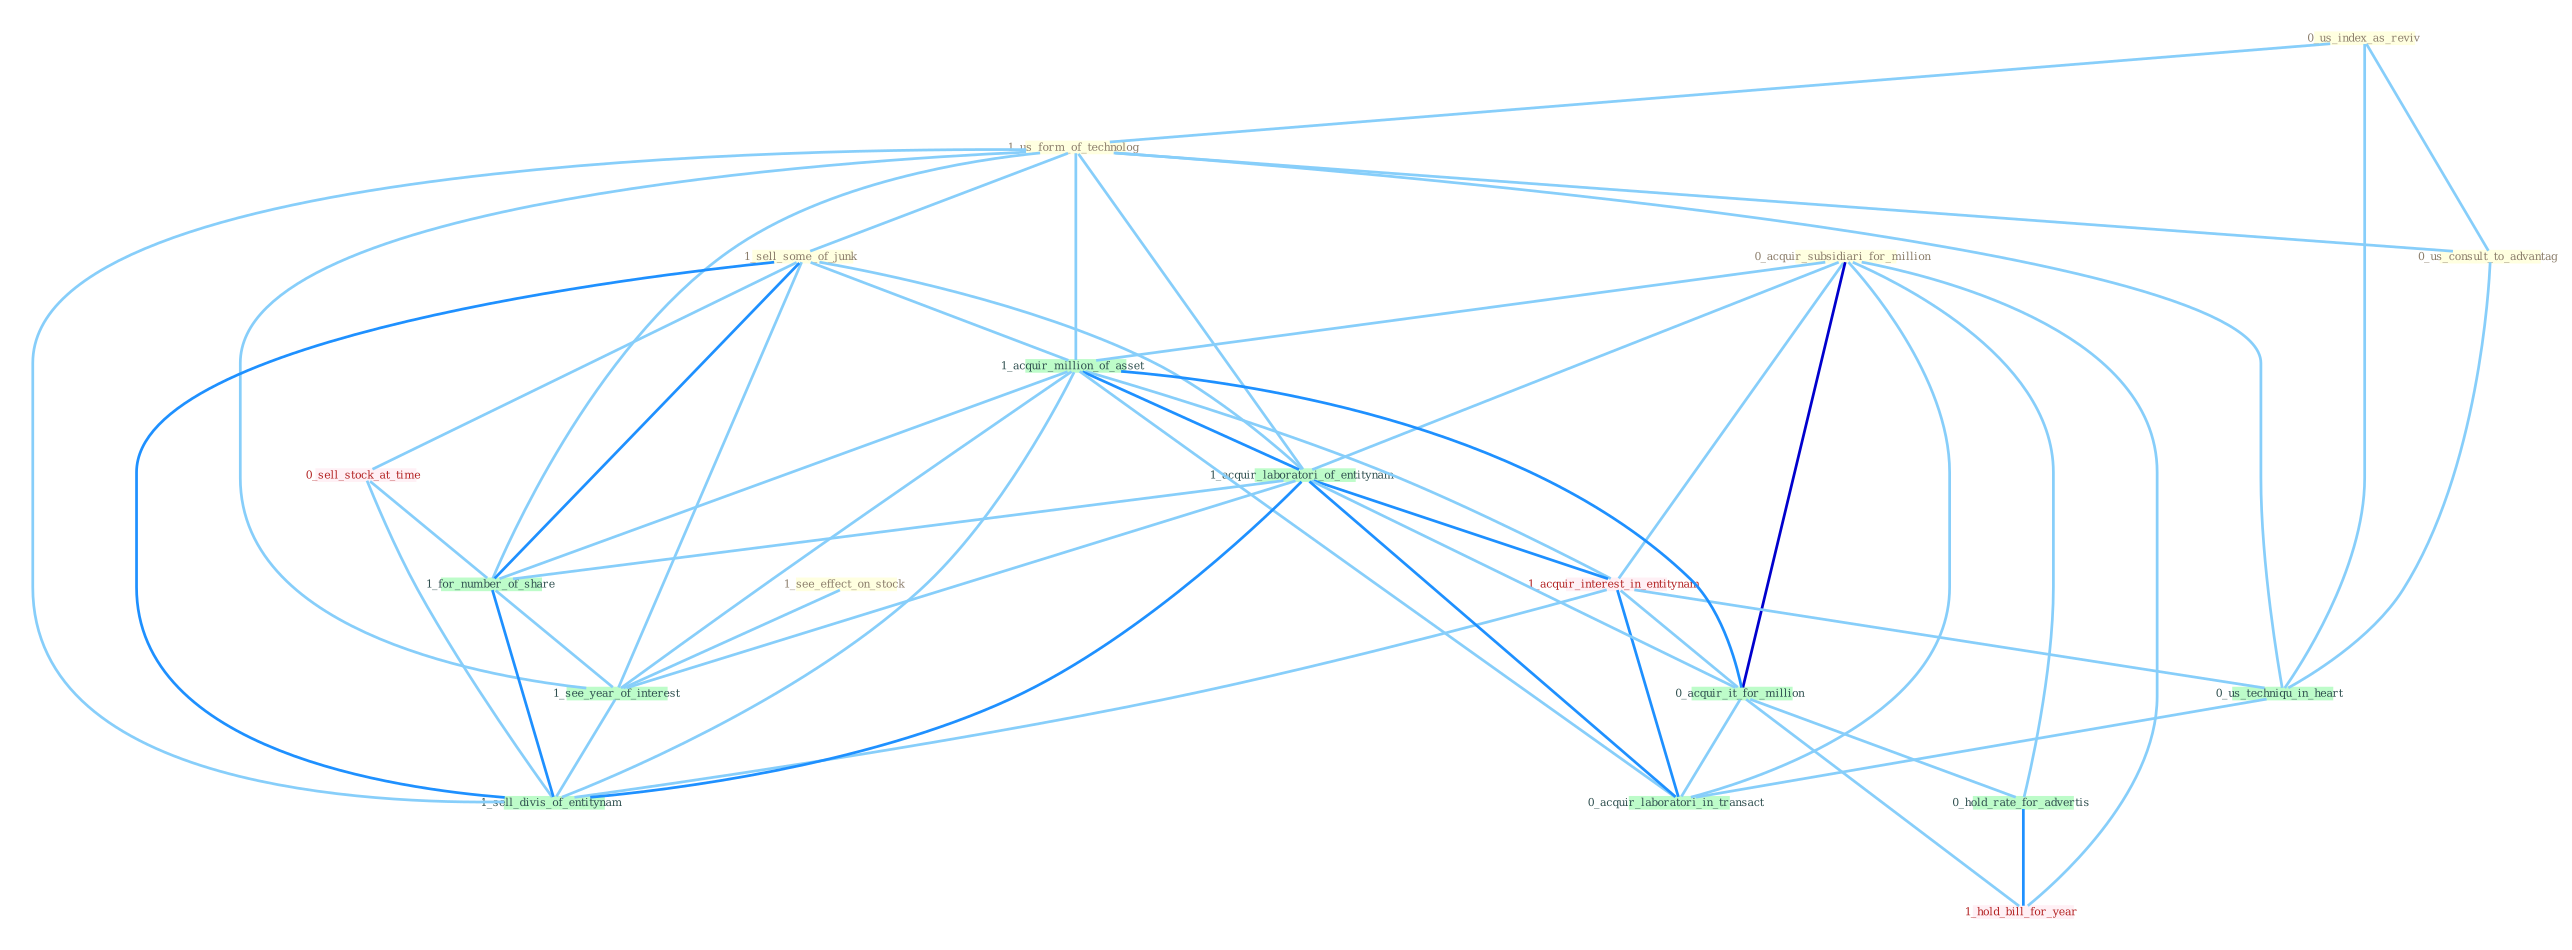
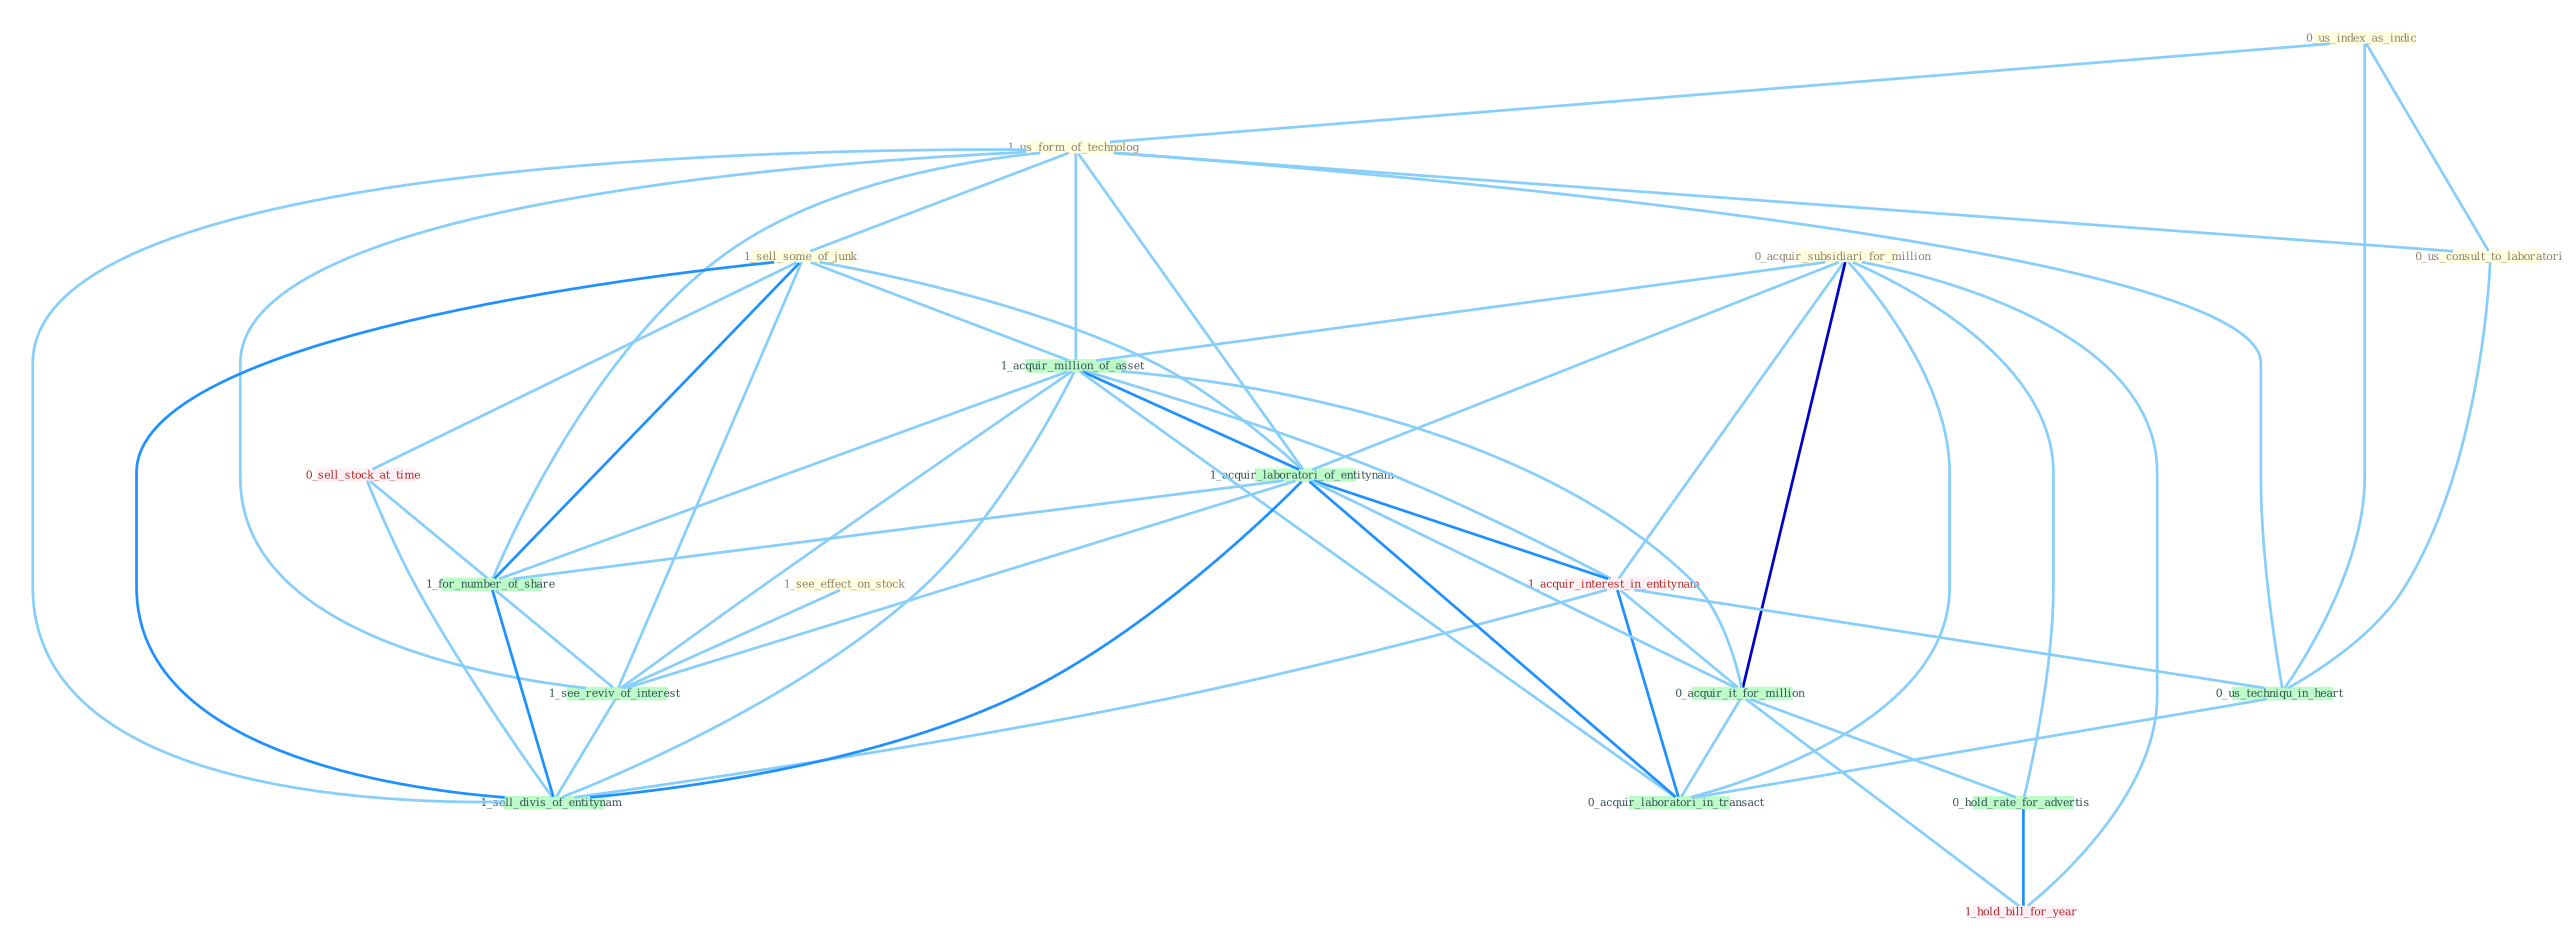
node "0_us_index_as_reviv": label "0_us_index_as_reviv" -> "0_us_index_as_indic"
node "0_us_consult_to_advantag": label "0_us_consult_to_advantag" -> "0_us_consult_to_laboratori"
edge "1_acquir_million_of_asset" -- "0_acquir_it_for_million": color #1e90ff -> #87cefa
node "1_see_year_of_interest": label "1_see_year_of_interest" -> "1_see_reviv_of_interest"
